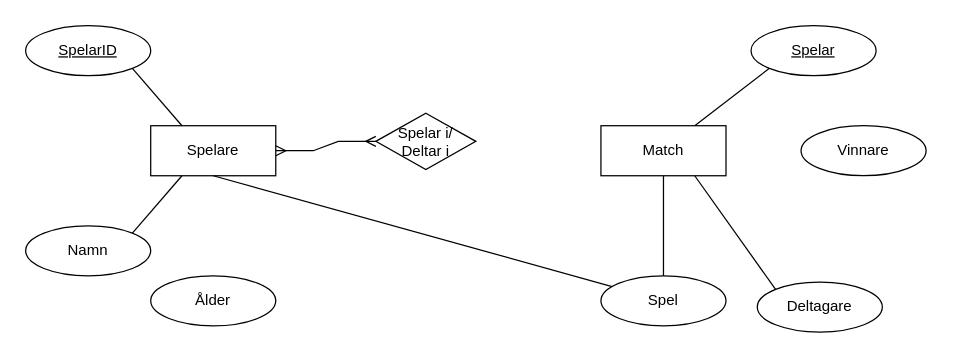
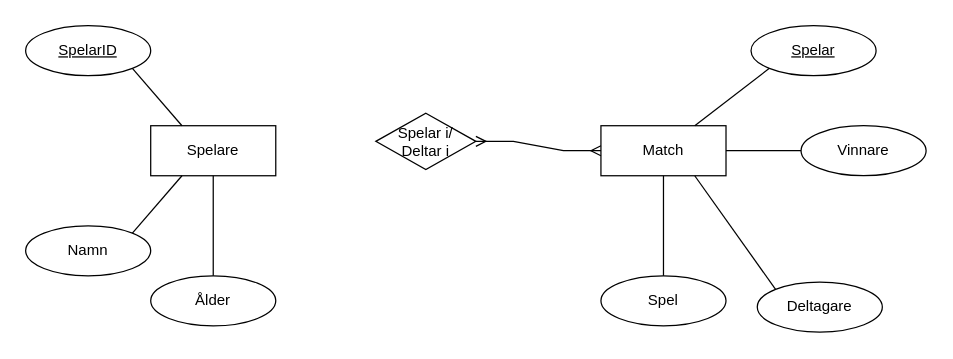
edge "Spelar i/ Deltar i" -- "Spelare": removed
edge "Spelar i/ Deltar i" -- "Match": added
edge "Match" -- "Vinnare": added
edge "Spelare" -- "Spel": now "Spelare" -- "Ålder"
